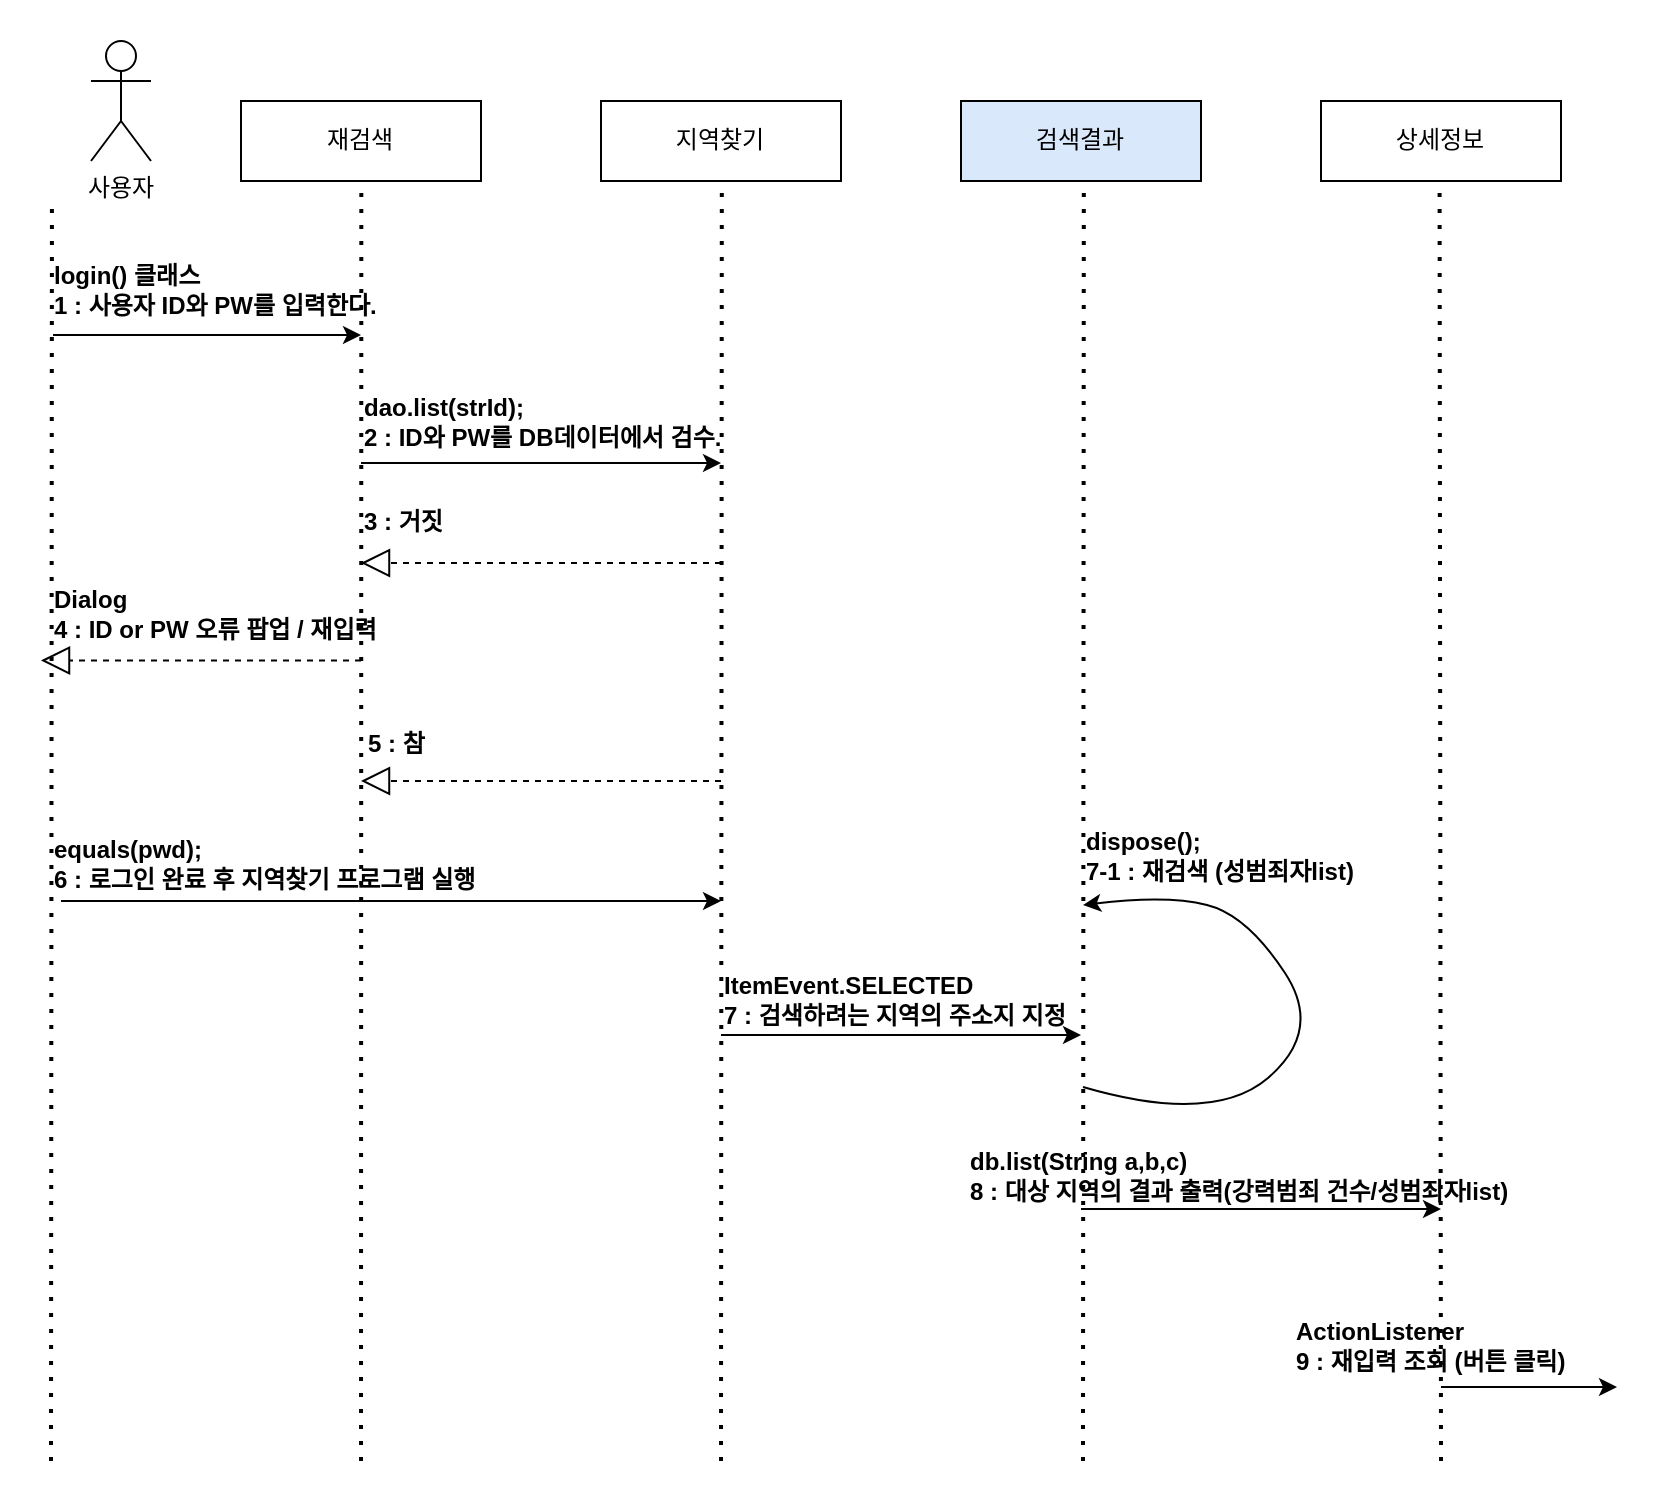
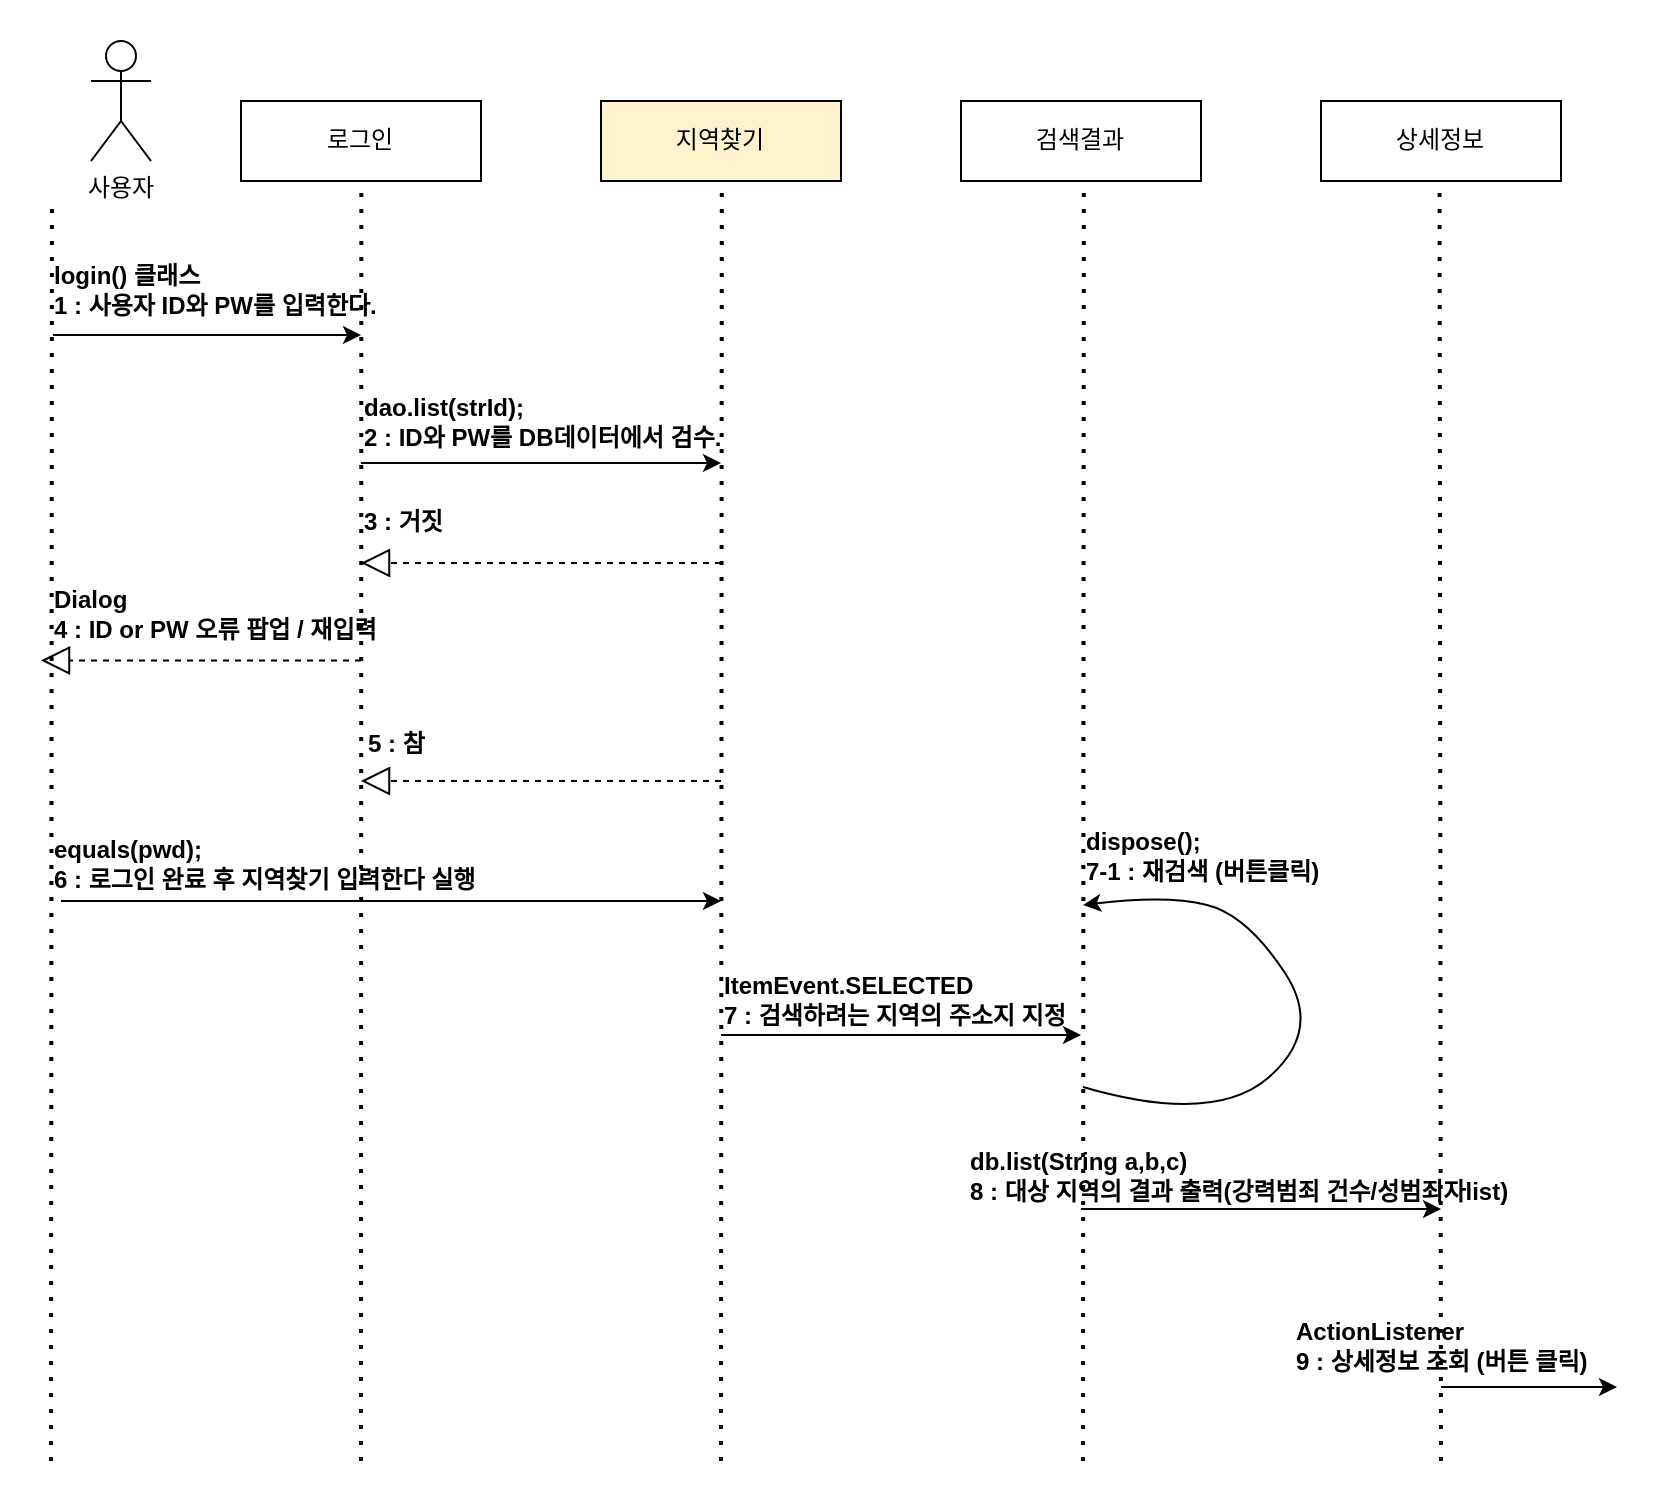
node "재검색": label "재검색" -> "로그인"
node "지역찾기": fillcolor #ffffff -> #fff2cc
node "검색결과": fillcolor #dae8fc -> #ffffff
node "dispose(); 7-1 : 재검색 (성범죄자list)": label "dispose(); 7-1 : 재검색 (성범죄자list)" -> "dispose(); 7-1 : 재검색 (버튼클릭)"
node "equals(pwd); 6 : 로그인 완료 후 지역찾기 프로그램 실행": label "equals(pwd); 6 : 로그인 완료 후 지역찾기 프로그램 실행" -> "equals(pwd); 6 : 로그인 완료 후 지역찾기 입력한다 실행"
node "ActionListener 9 : 재입력 조회 (버튼 클릭)": label "ActionListener 9 : 재입력 조회 (버튼 클릭)" -> "ActionListener 9 : 상세정보 조회 (버튼 클릭)"
